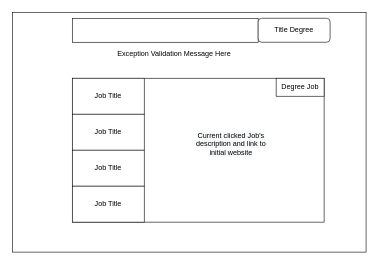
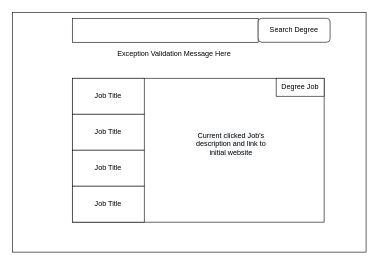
node "Title Degree": label "Title Degree" -> "Search Degree"
